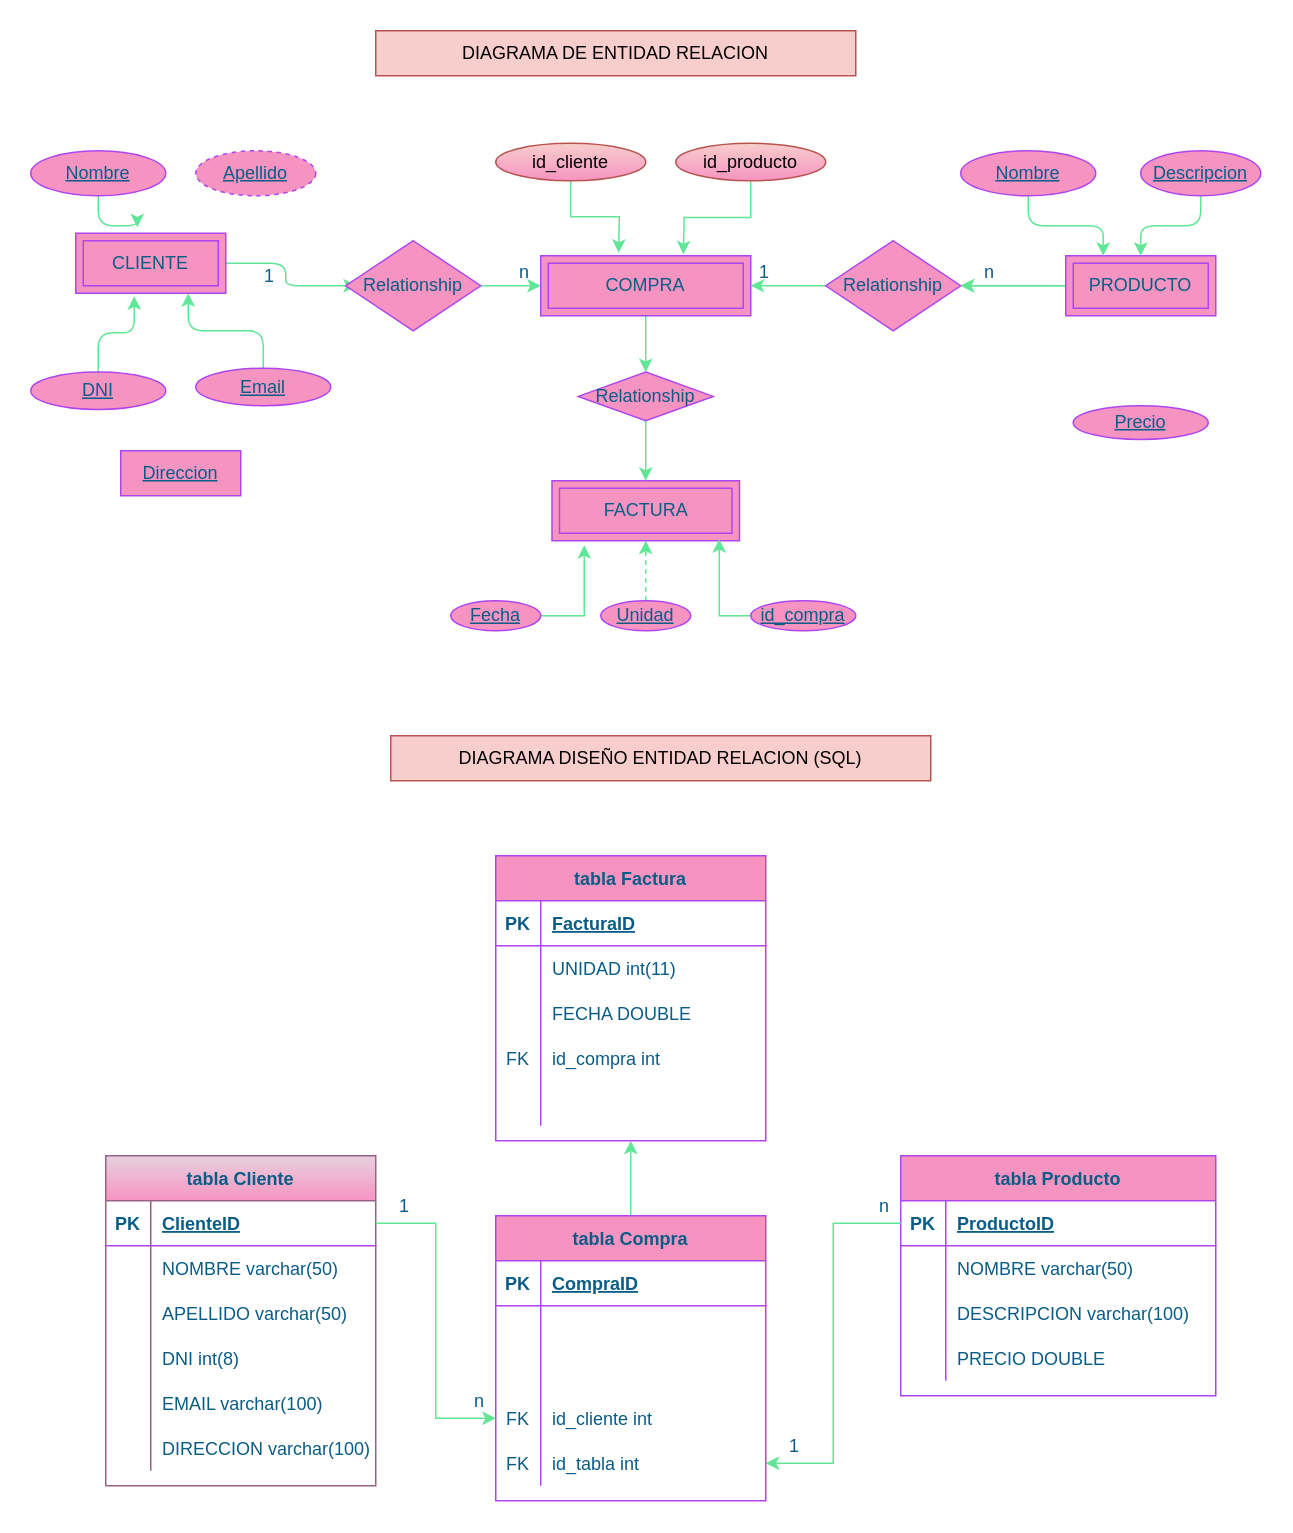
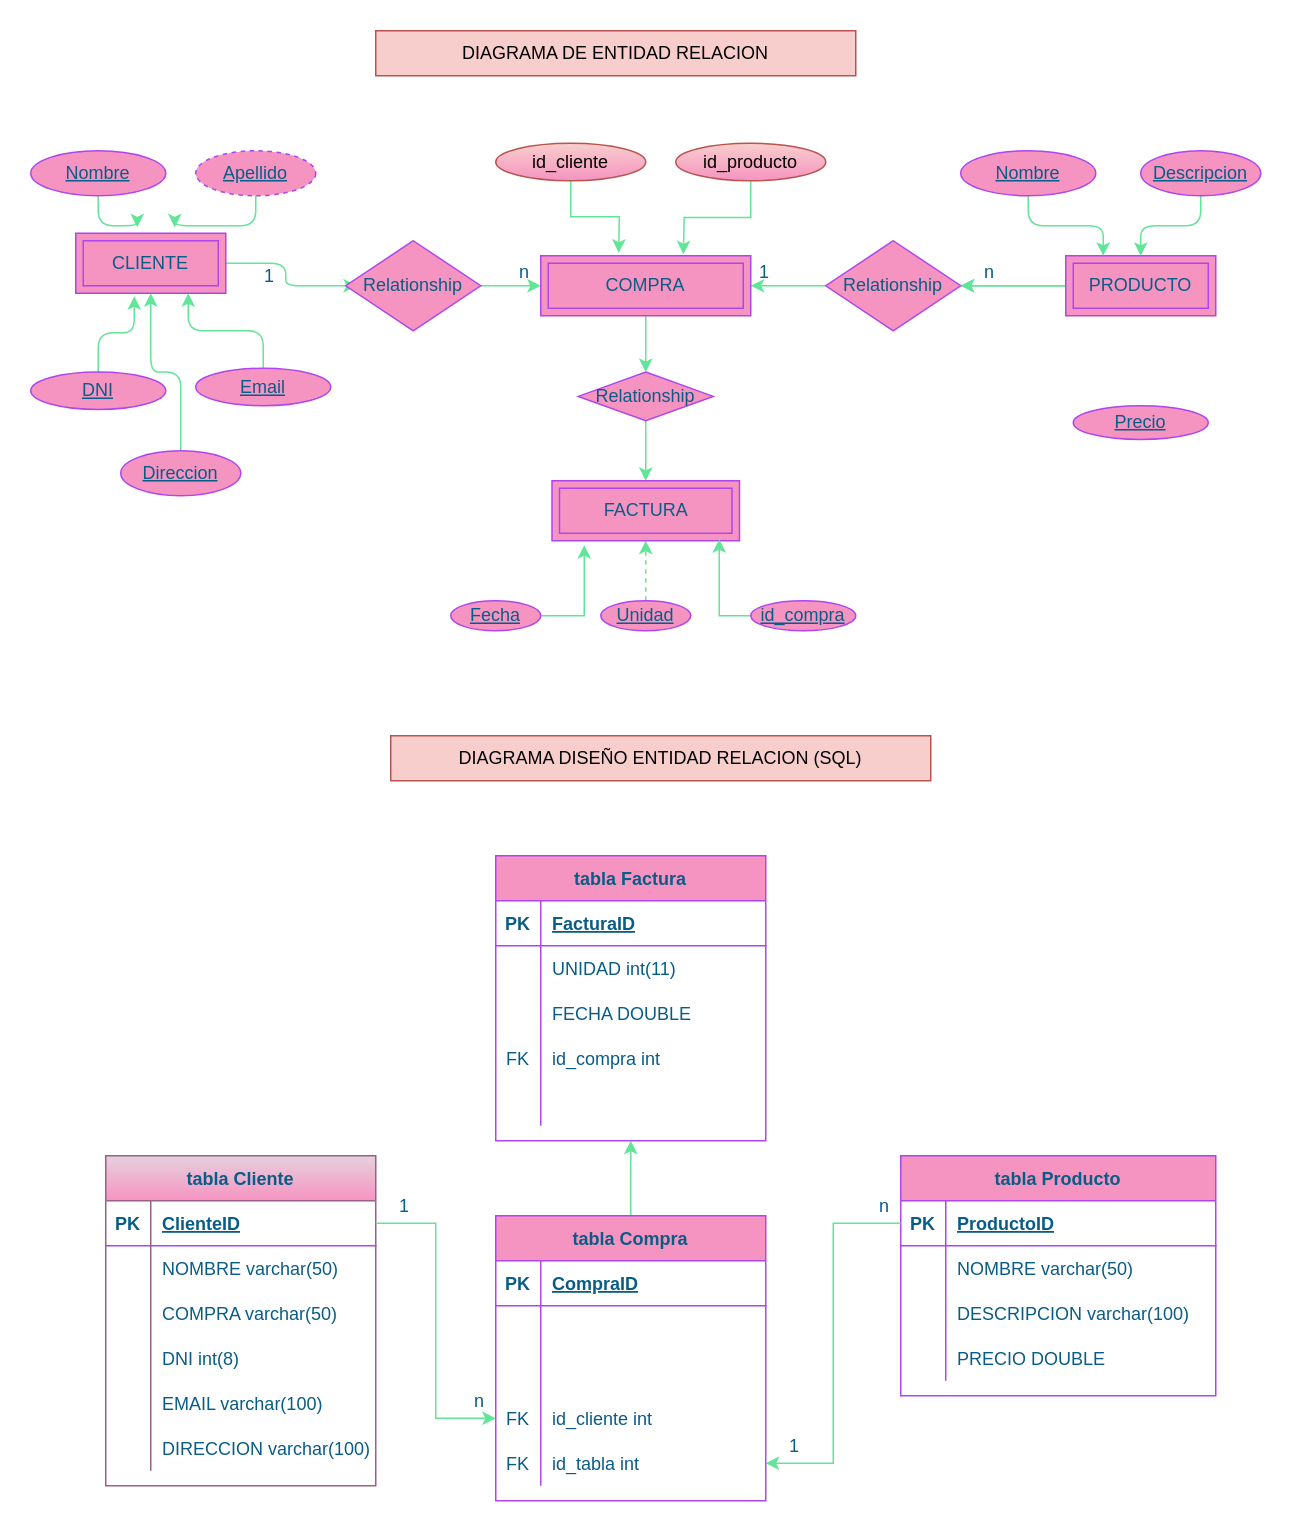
edge "Apellido" -> "CLIENTE": added
edge "Direccion" -> "CLIENTE": added
node "Direccion": shape rectangle -> ellipse
node "APELLIDO varchar(50)": label "APELLIDO varchar(50)" -> "COMPRA varchar(50)"
